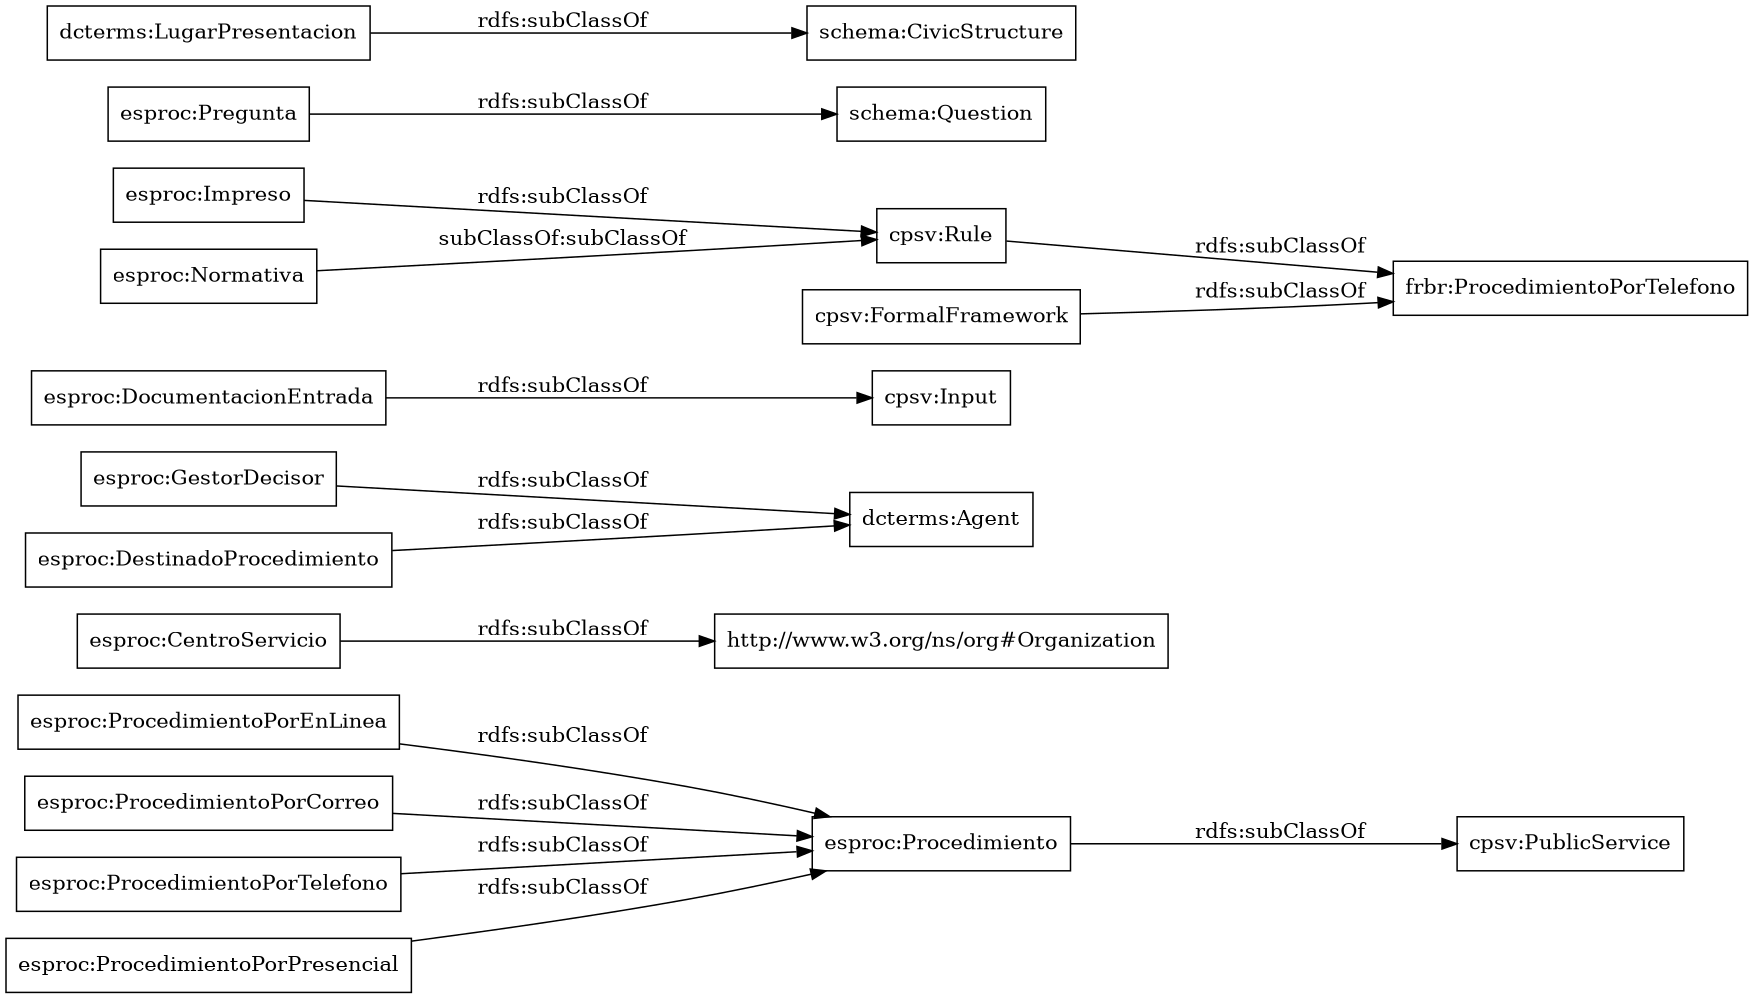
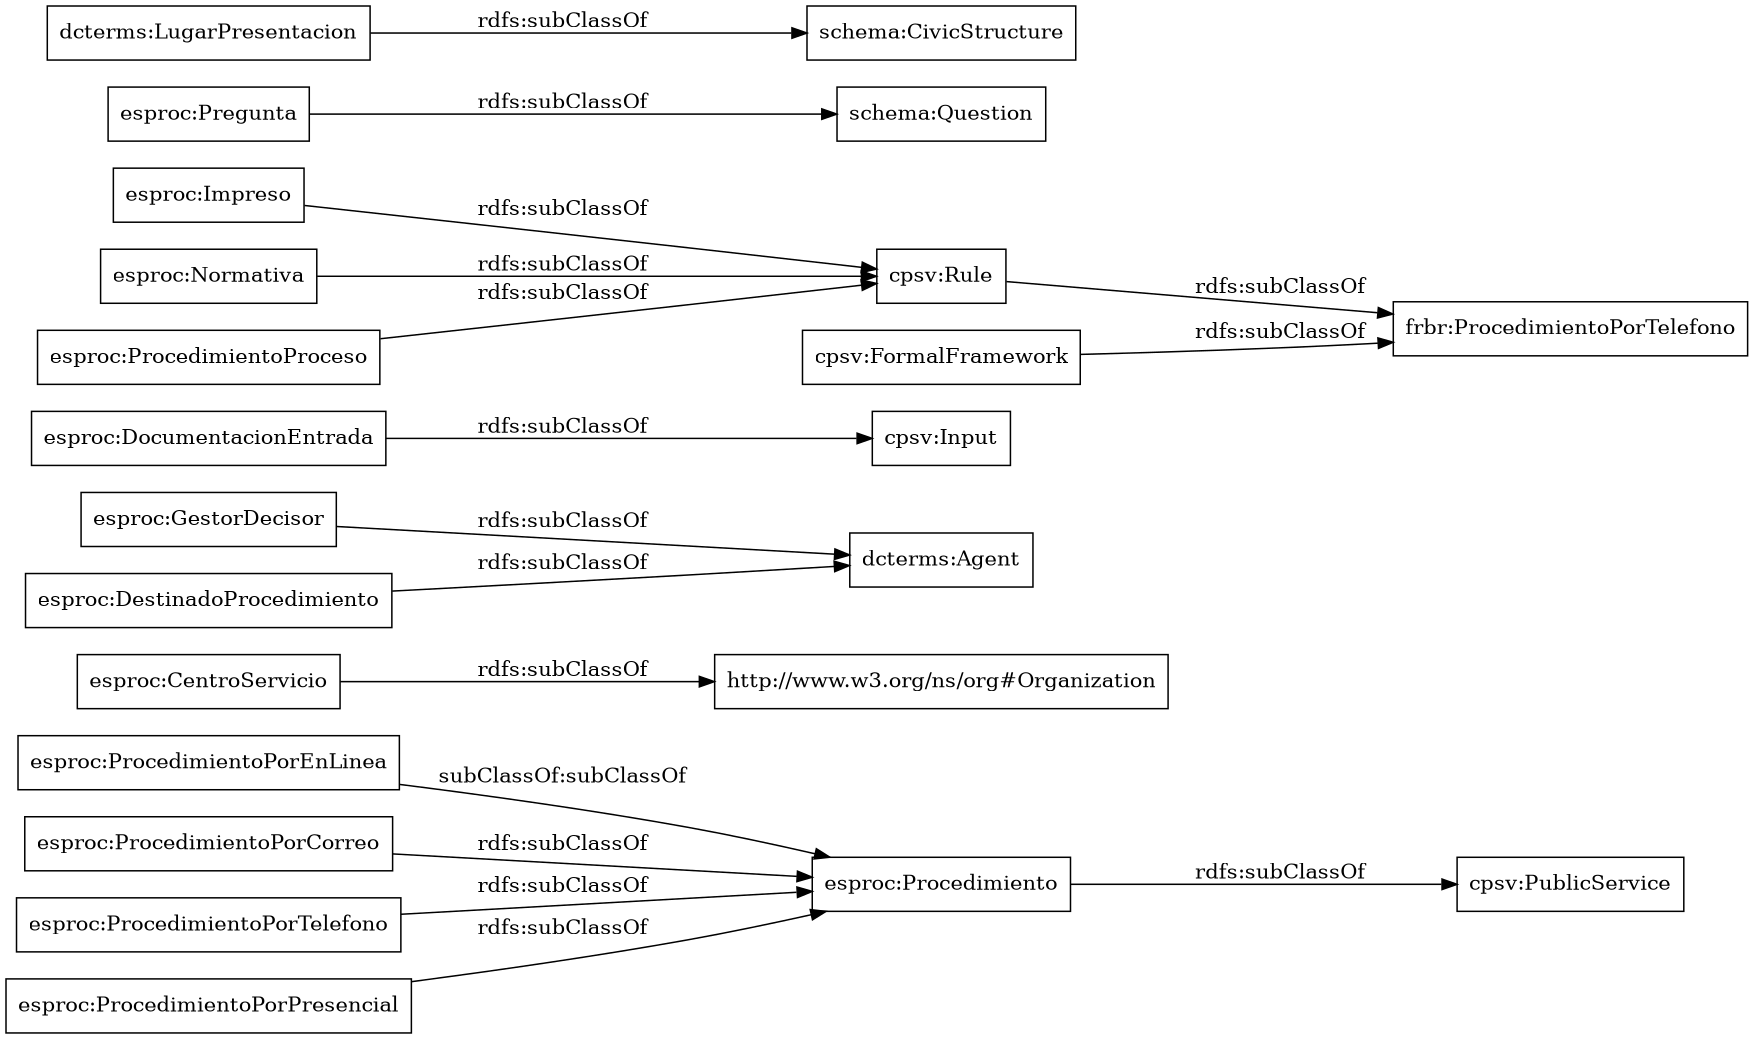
edge "esproc:Normativa" -> "cpsv:Rule": label "subClassOf:subClassOf" -> "rdfs:subClassOf"
node "esproc:ProcedimientoProceso": added
edge "esproc:ProcedimientoPorEnLinea" -> "esproc:Procedimiento": label "rdfs:subClassOf" -> "subClassOf:subClassOf"
